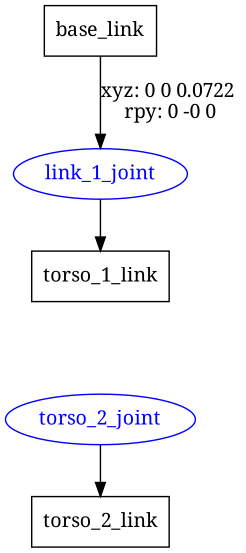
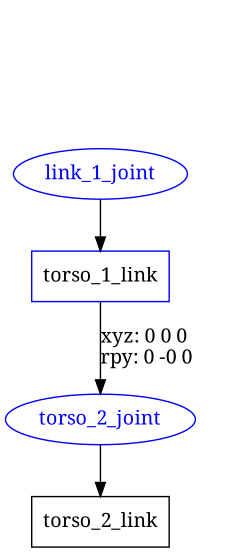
node "base_link": removed
node "torso_1_link": color black -> blue
edge "torso_1_link" -> "torso_2_joint": added, label "xyz: 0 0 0 rpy: 0 -0 0"
